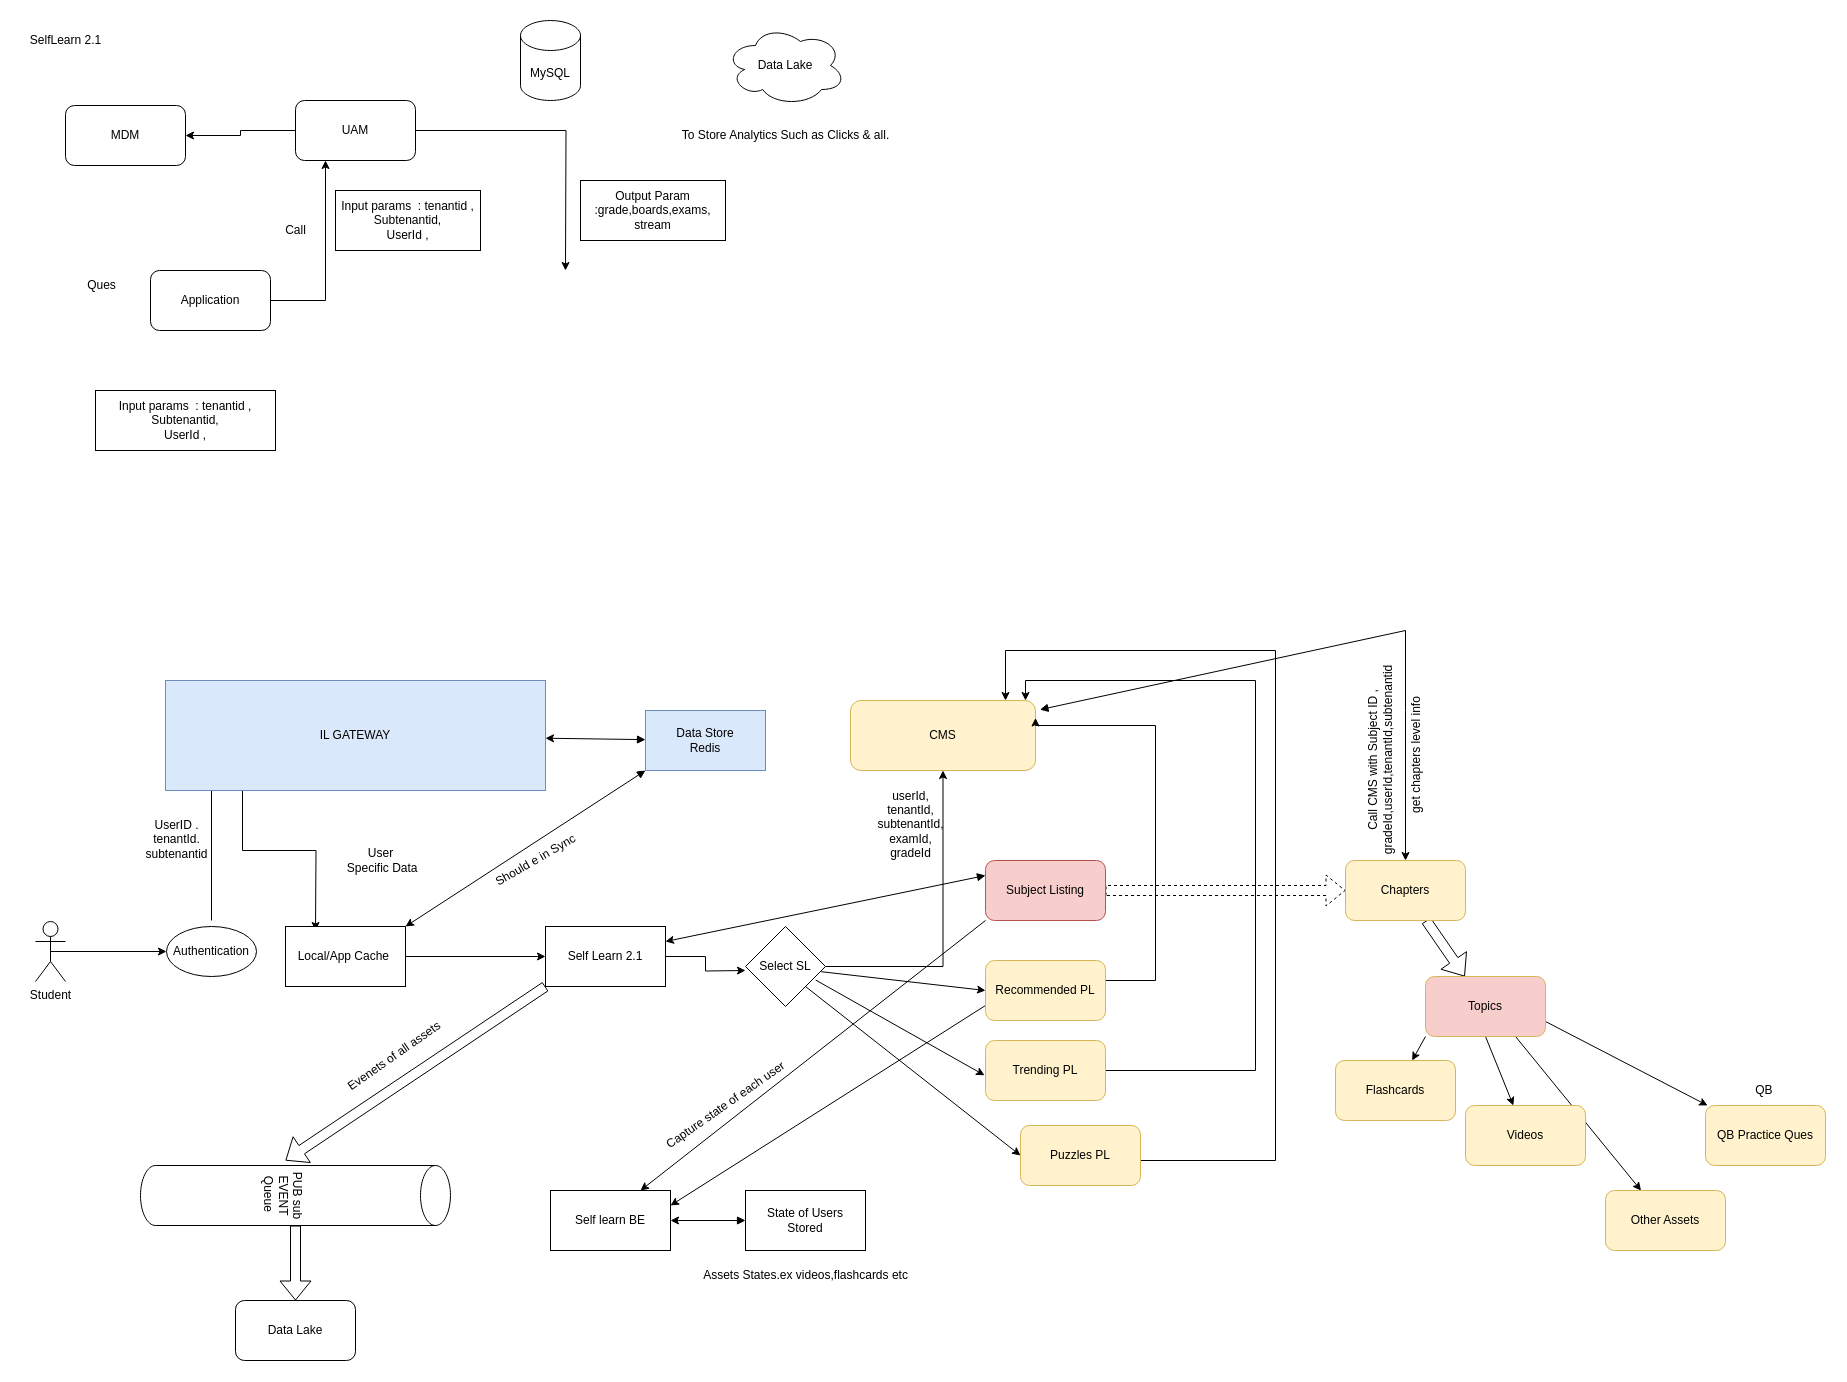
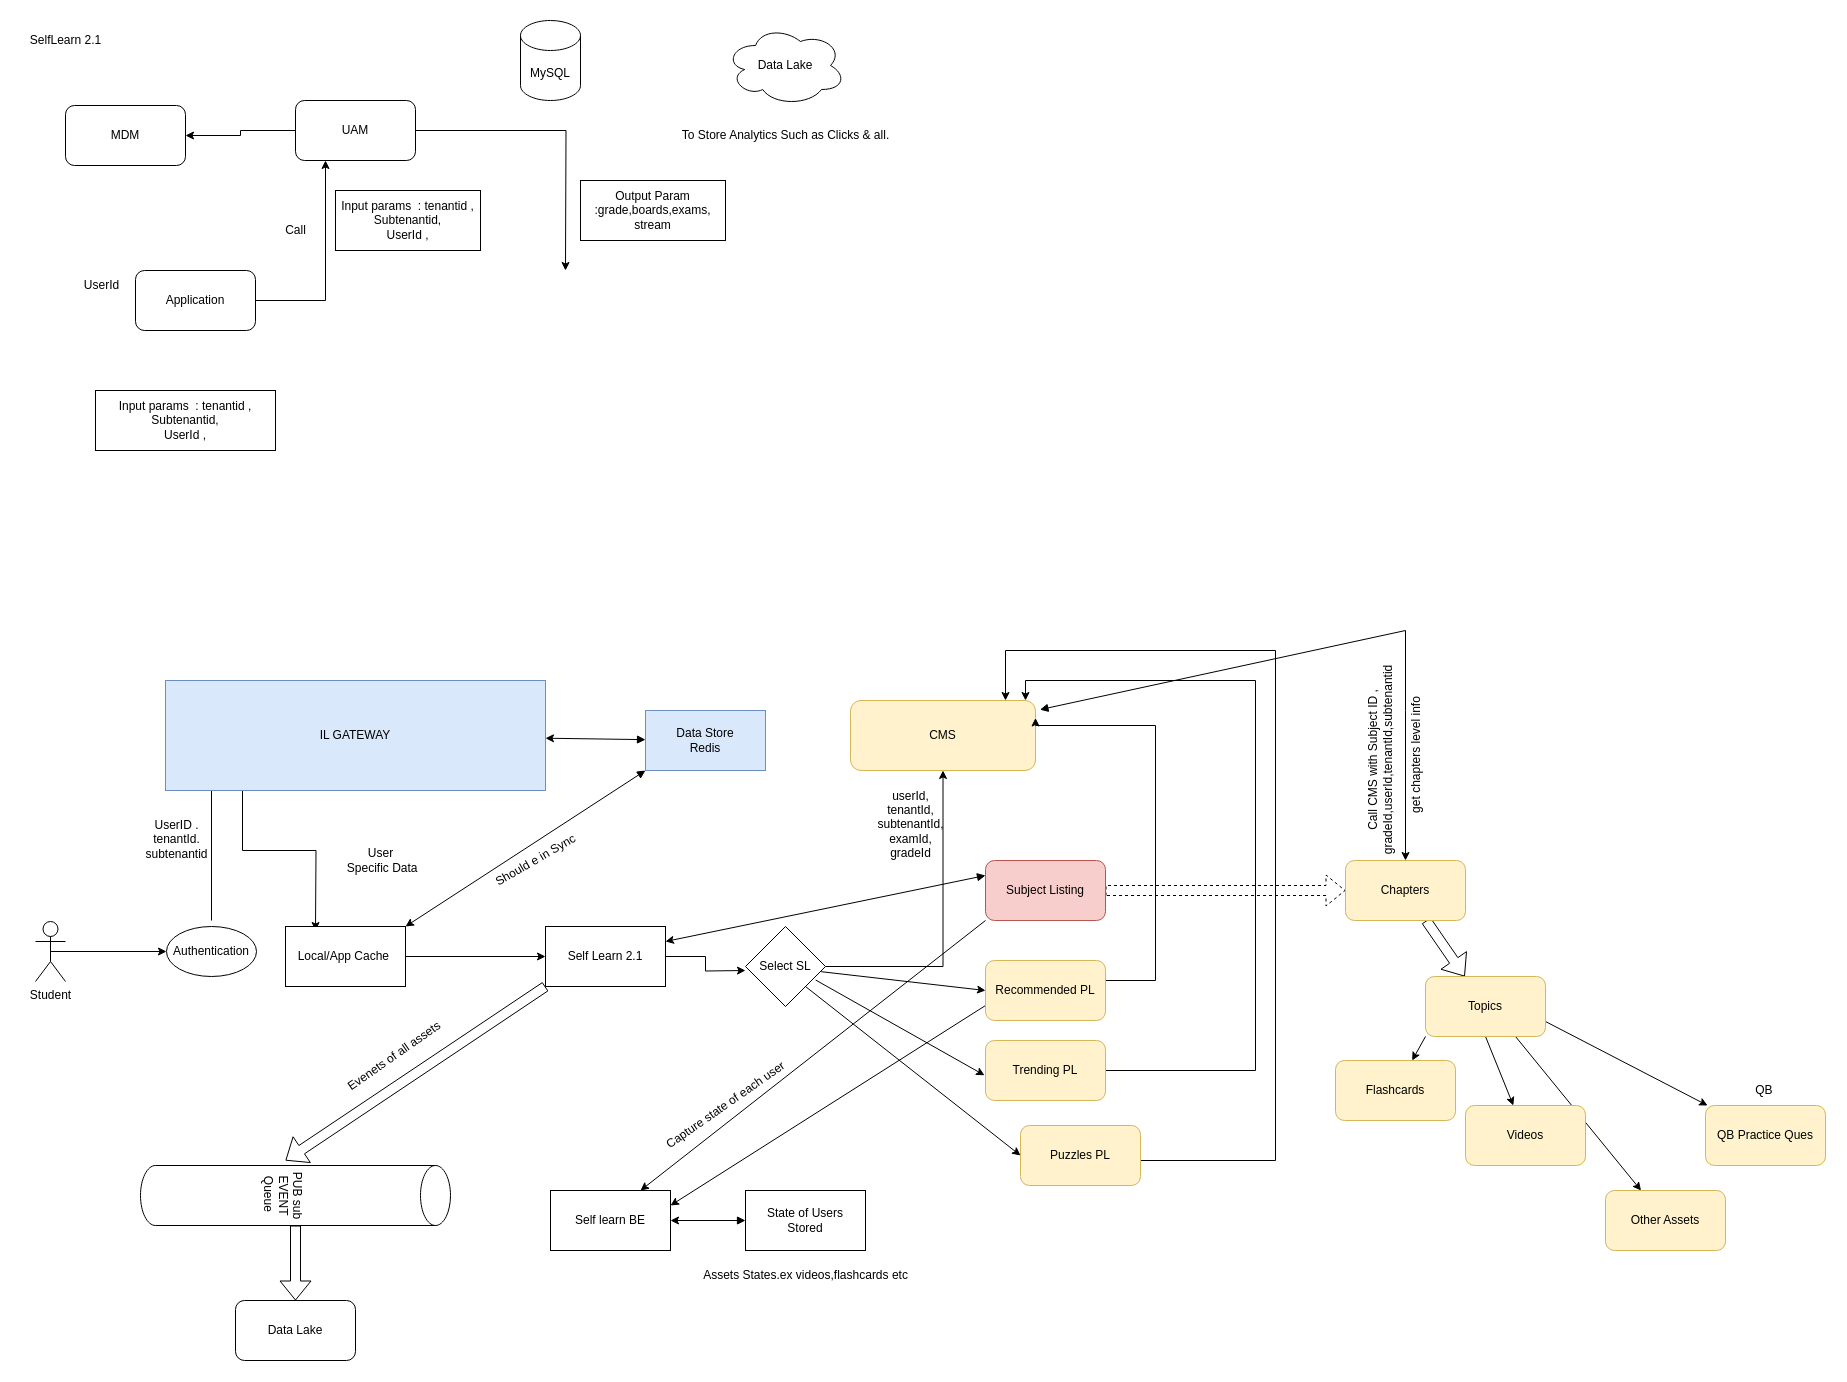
node "Ques": label "Ques" -> "UserId"
node "Application": moved (211, 301) -> (196, 301)
node "Topics": fillcolor #f8cecc -> #fff2cc
